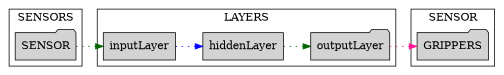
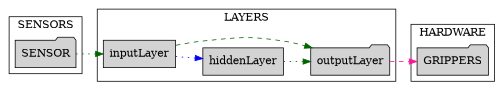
cluster "SENSOR": label "SENSOR" -> "HARDWARE"
edge "inputLayer" -> "outputLayer": added
edge "outputLayer" -> "GRIPPERS": style dotted -> dashed
